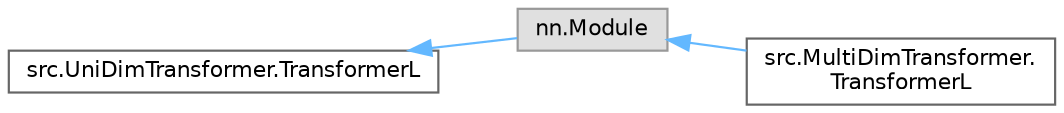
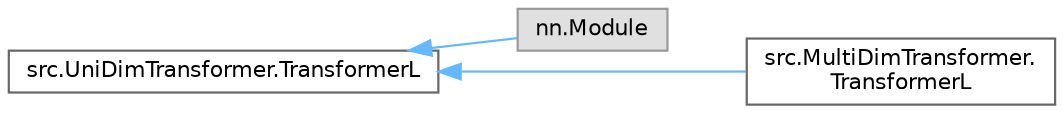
edge "src.MultiDimTransformer. TransformerL" -> "nn.Module": now "src.MultiDimTransformer. TransformerL" -> "src.UniDimTransformer.TransformerL"
